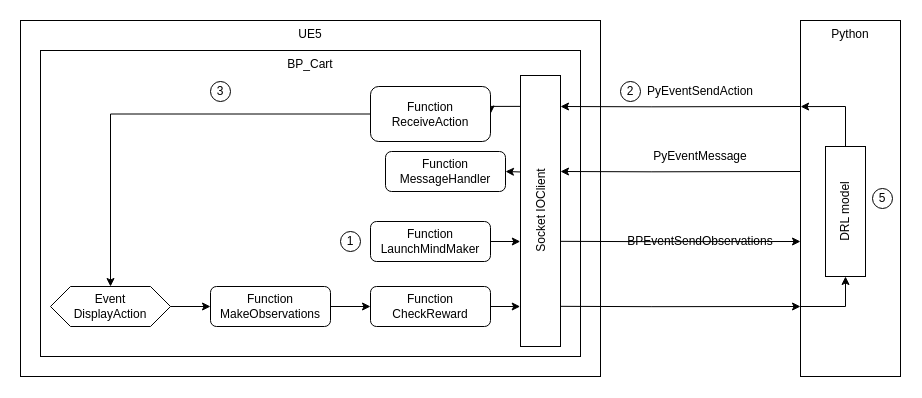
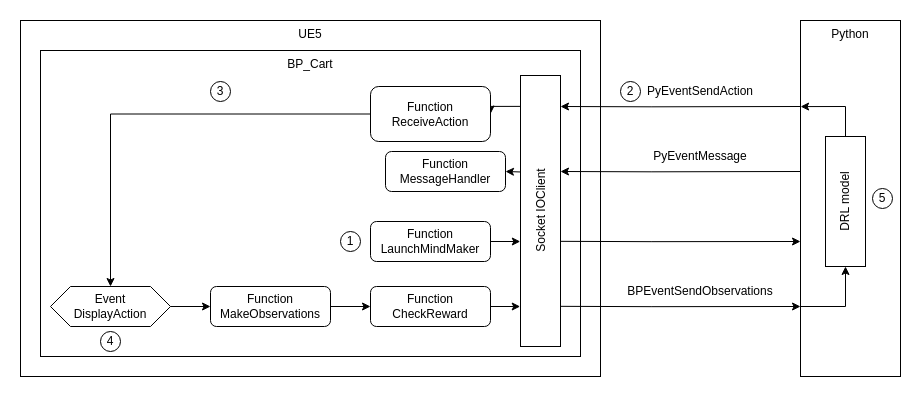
node "DRL model": moved (846, 212) -> (846, 202)
node "BPEventSendObservations": moved (701, 242) -> (701, 292)
node "4": added
